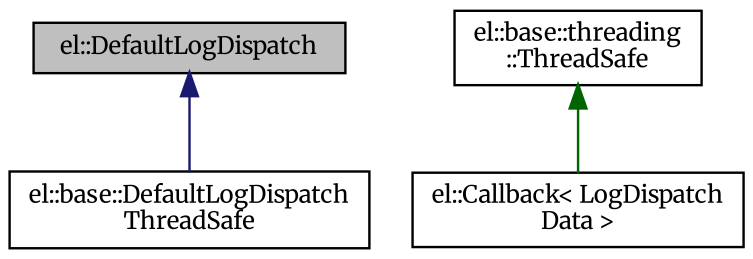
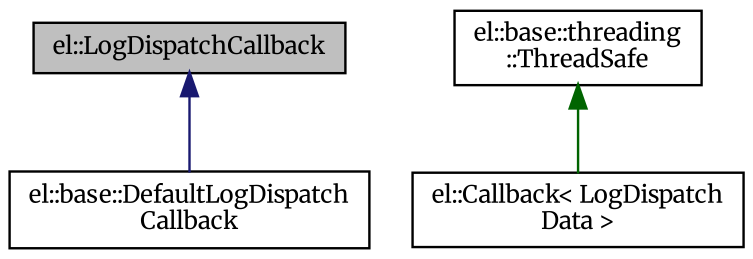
node "el::DefaultLogDispatch": label "el::DefaultLogDispatch" -> "el::LogDispatchCallback"
node "el::base::DefaultLogDispatch ThreadSafe": label "el::base::DefaultLogDispatch ThreadSafe" -> "el::base::DefaultLogDispatch Callback"
